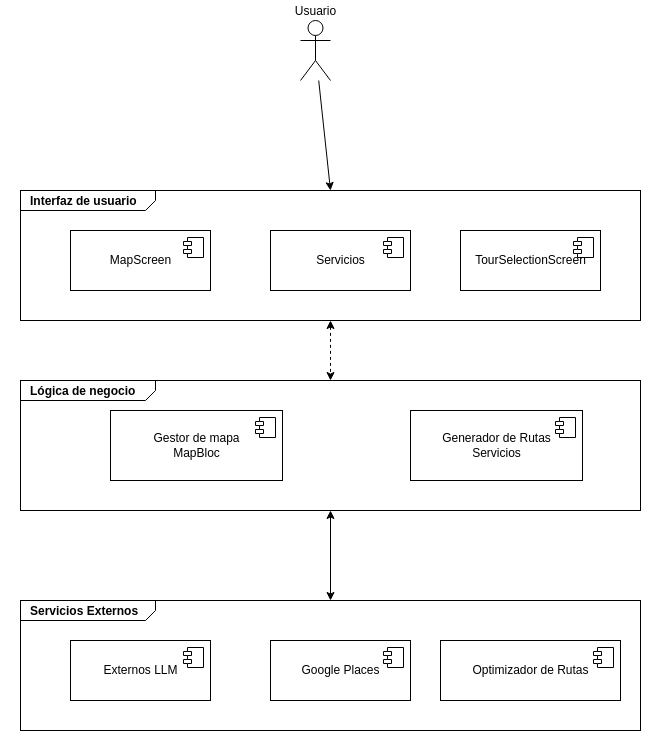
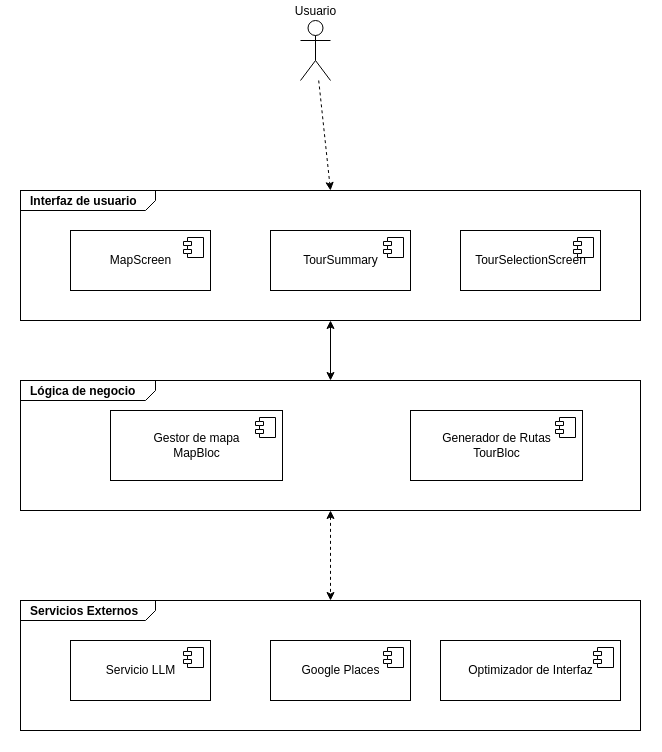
edge "Usuario" -> "Interfaz de usuario": style solid -> dashed
node "Servicios": label "Servicios" -> "TourSummary"
edge "Interfaz de usuario" -- "Lógica de negocio": style dashed -> solid
node "Generador de Rutas Servicios": label "Generador de Rutas Servicios" -> "Generador de Rutas TourBloc"
edge "Lógica de negocio" -- "Servicios Externos": style solid -> dashed
node "Externos LLM": label "Externos LLM" -> "Servicio LLM"
node "Optimizador de Rutas": label "Optimizador de Rutas" -> "Optimizador de Interfaz"
